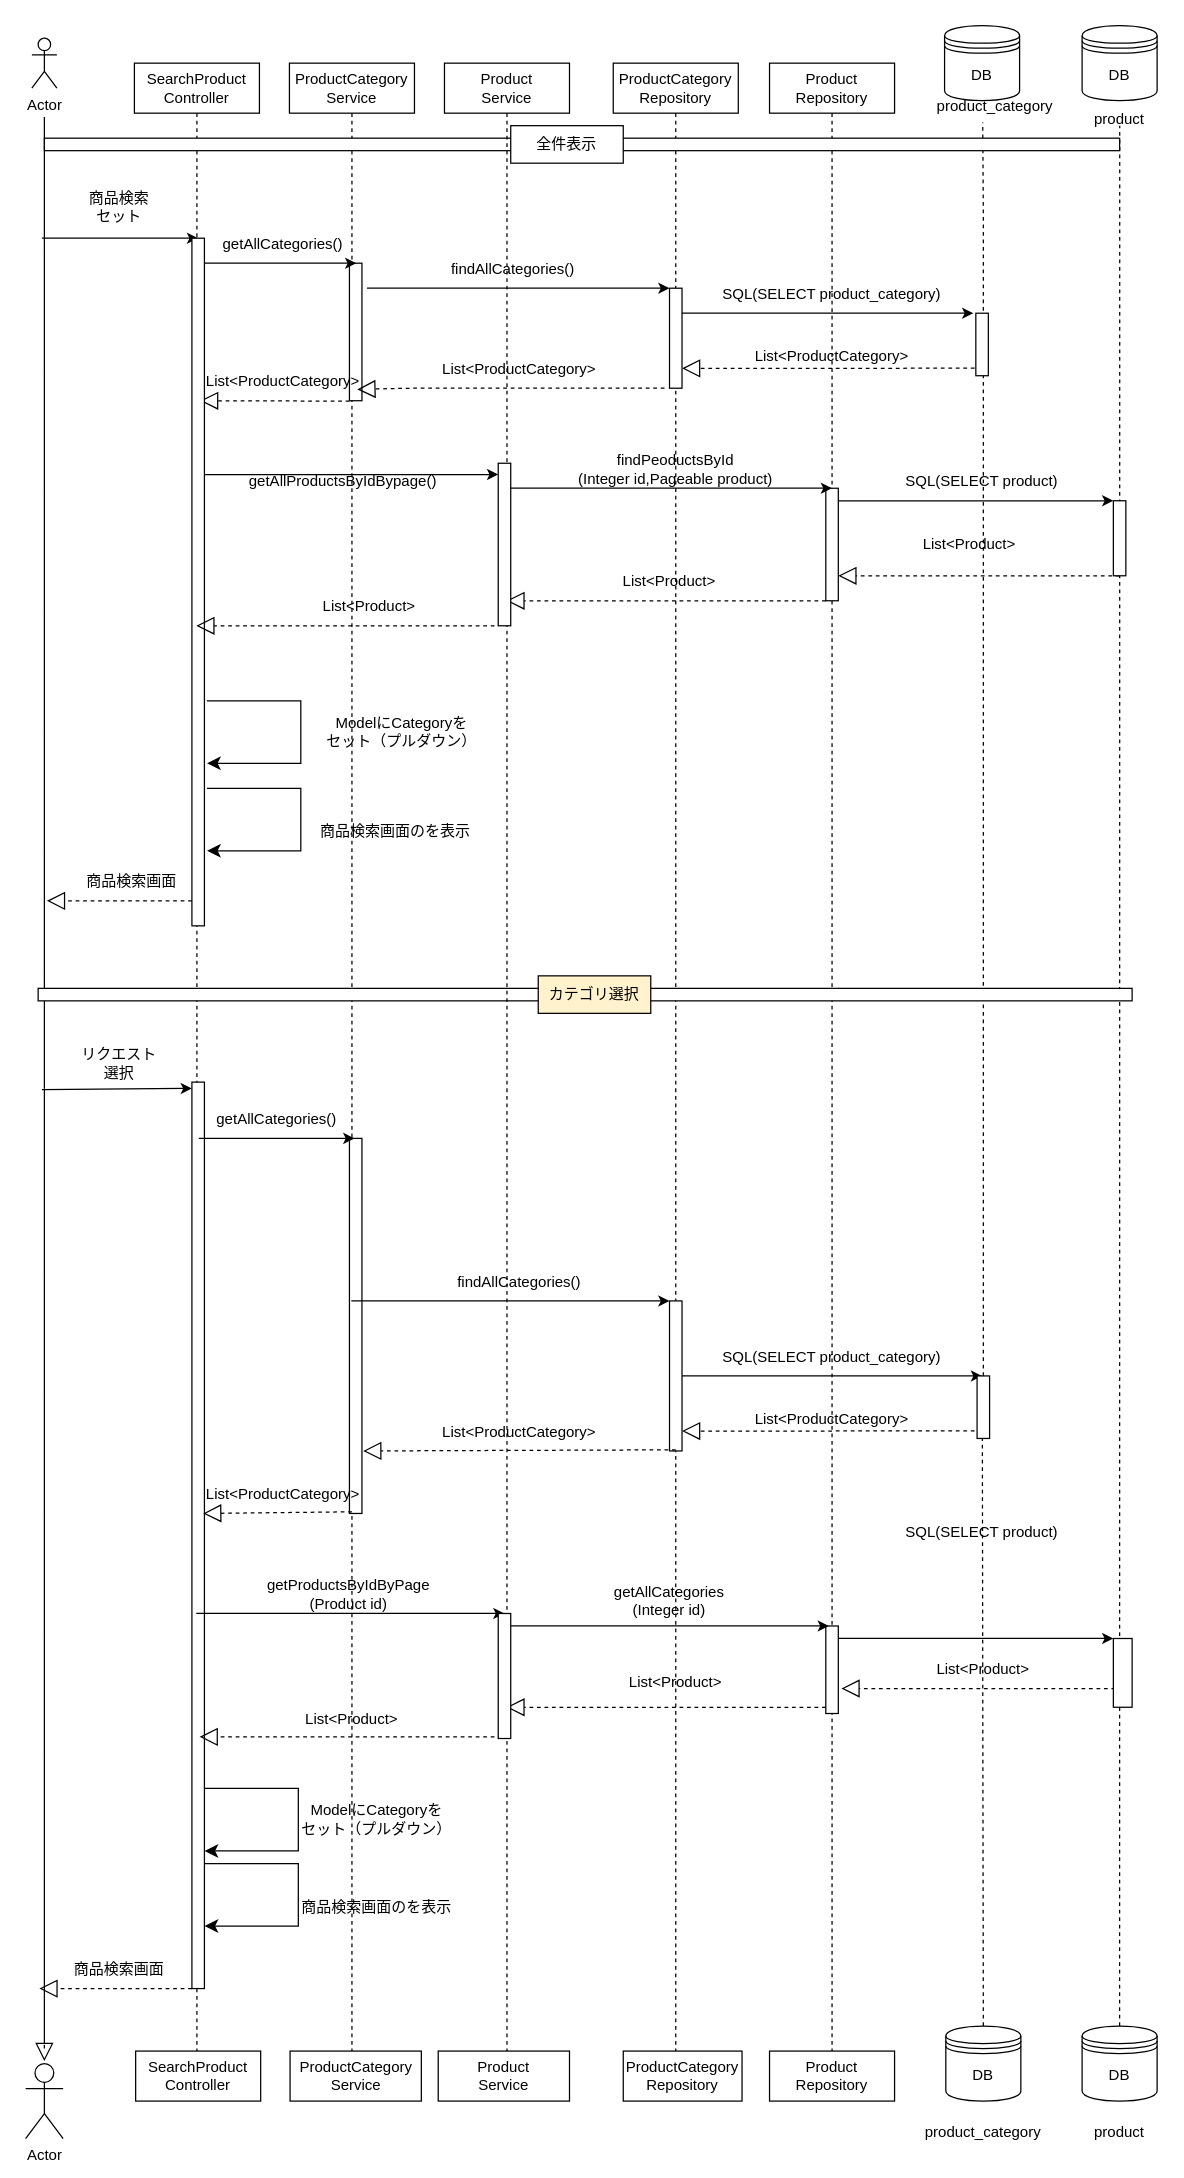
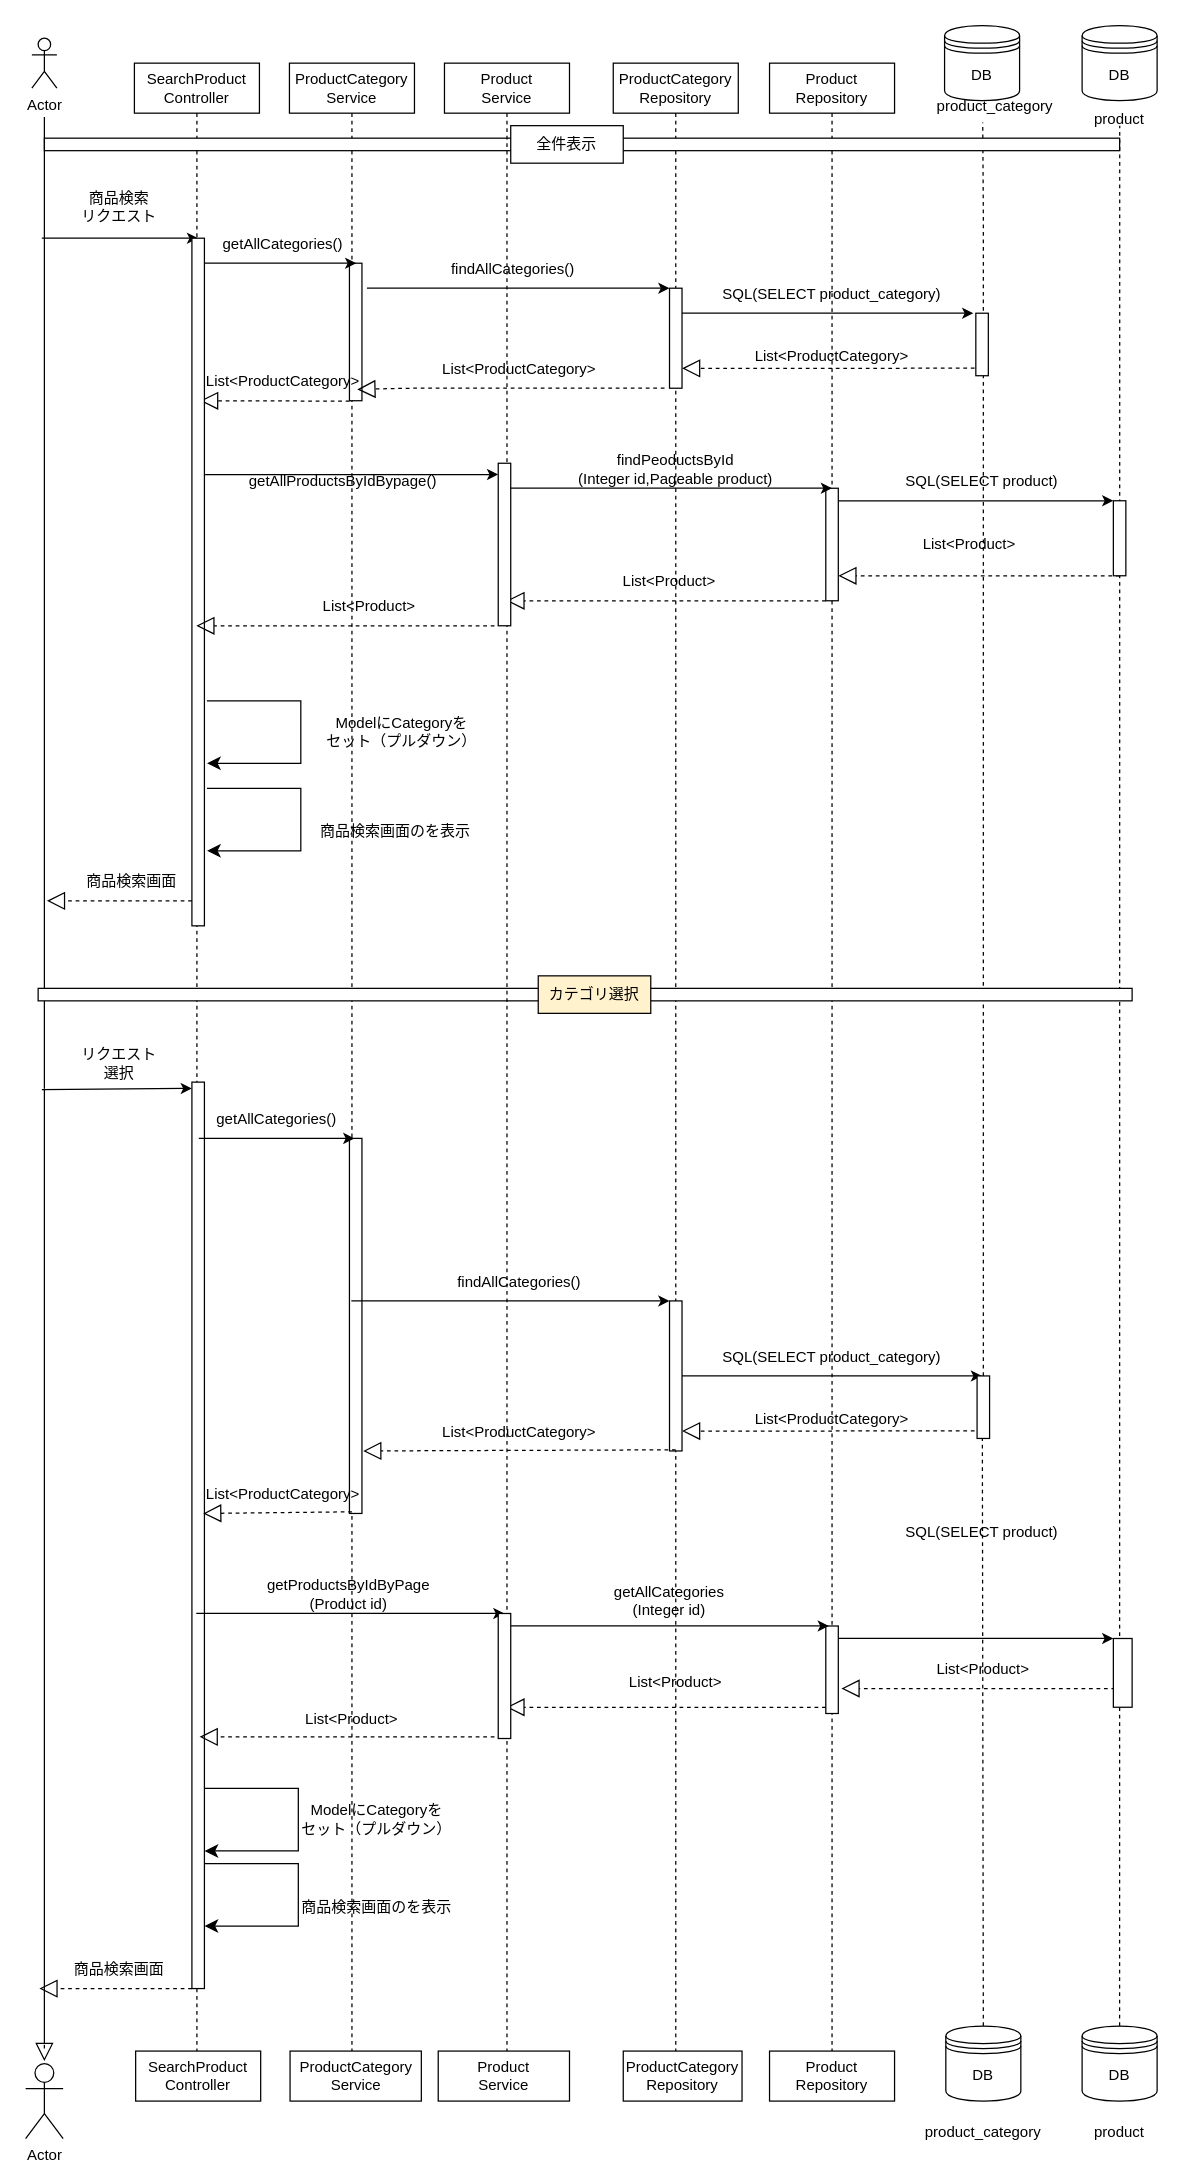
node "商品検索 セット": label "商品検索 セット" -> "商品検索 リクエスト"
